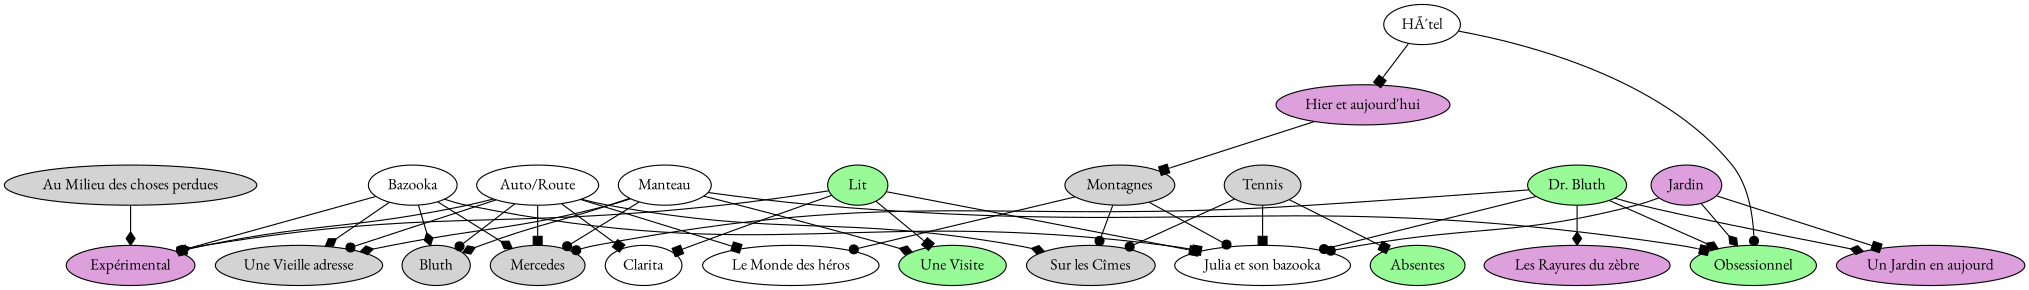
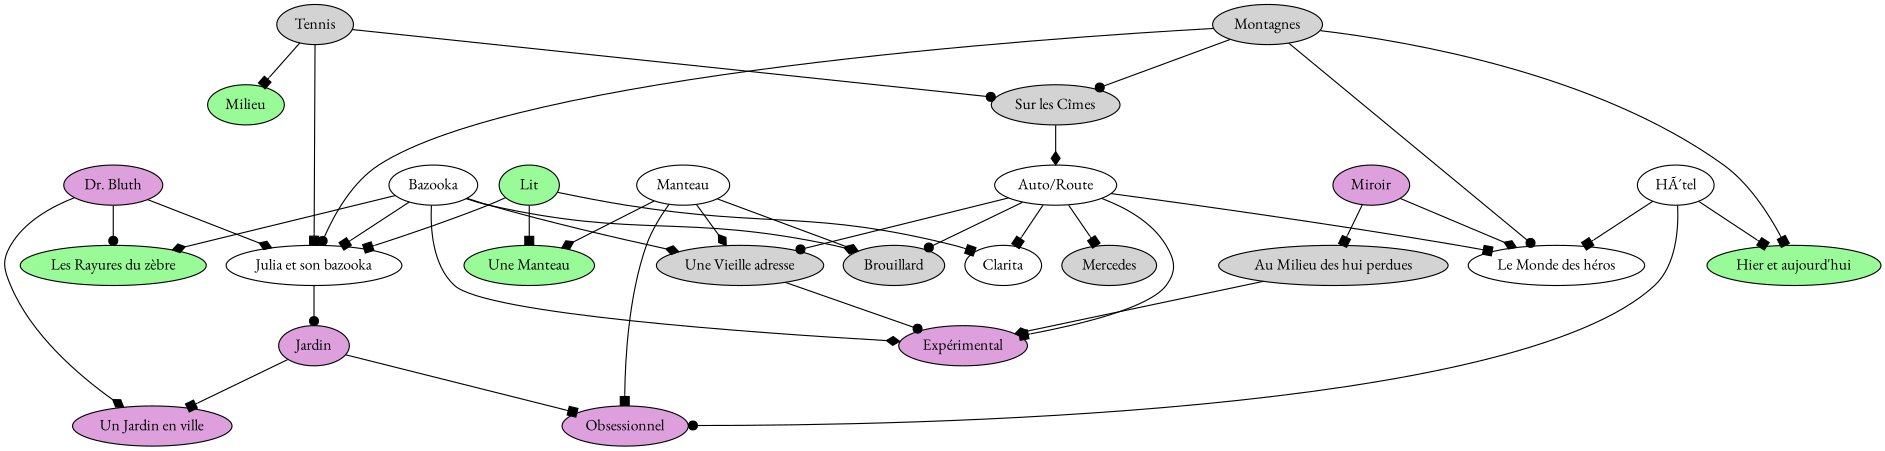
node "Hier et aujourd'hui": fillcolor plum -> palegreen
edge "Hier et aujourd'hui" -> "Montagnes": reversed
node "Au Milieu des choses perdues": label "Au Milieu des choses perdues" -> "Au Milieu des hui perdues"
node "Miroir": added
node "Dr. Bluth": fillcolor palegreen -> plum
edge "Dr. Bluth" -> "Mercedes": removed
edge "Jardin" -> "Obsessionnel": arrowhead diamond -> box
edge "Lit" -> "Expérimental": now "Une Vieille adresse" -> "Expérimental"
edge "Auto/Route" -> "Sur les Cîmes": reversed
edge "HÃ´tel" -> "Le Monde des héros": added
edge "Bazooka" -> "Mercedes": now "Bazooka" -> "Les Rayures du zèbre"
edge "Dr. Bluth" -> "Obsessionnel": removed
edge "Dr. Bluth" -> "Les Rayures du zèbre": arrowhead diamond -> dot
edge "Dr. Bluth" -> "Julia et son bazooka": arrowhead dot -> diamond
edge "Jardin" -> "Julia et son bazooka": reversed
edge "Manteau" -> "Mercedes": removed
node "Bluth": label "Bluth" -> "Brouillard"
node "Une Visite": label "Une Visite" -> "Une Manteau"
node "Absentes": label "Absentes" -> "Milieu"
node "Les Rayures du zèbre": fillcolor plum -> palegreen
node "Obsessionnel": fillcolor palegreen -> plum
node "Un Jardin en aujourd": label "Un Jardin en aujourd" -> "Un Jardin en ville"
